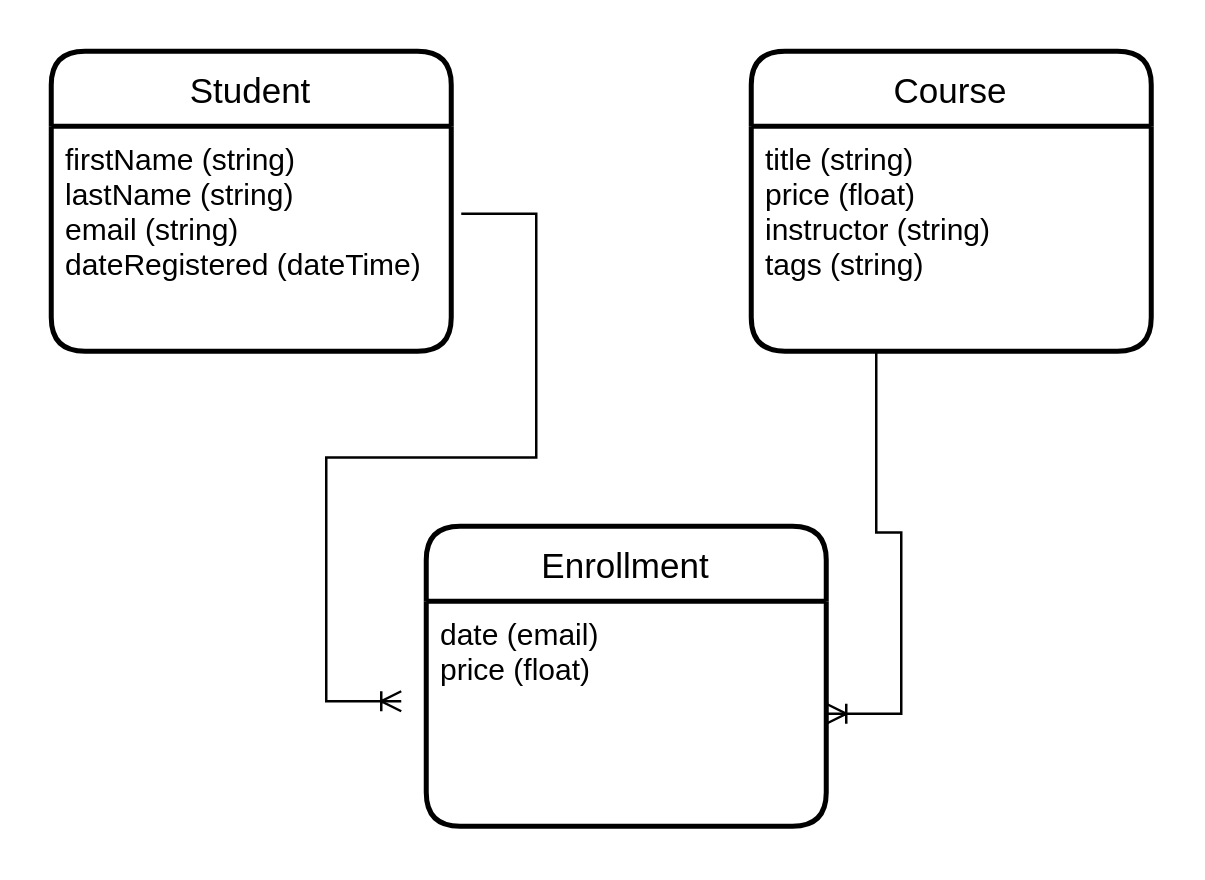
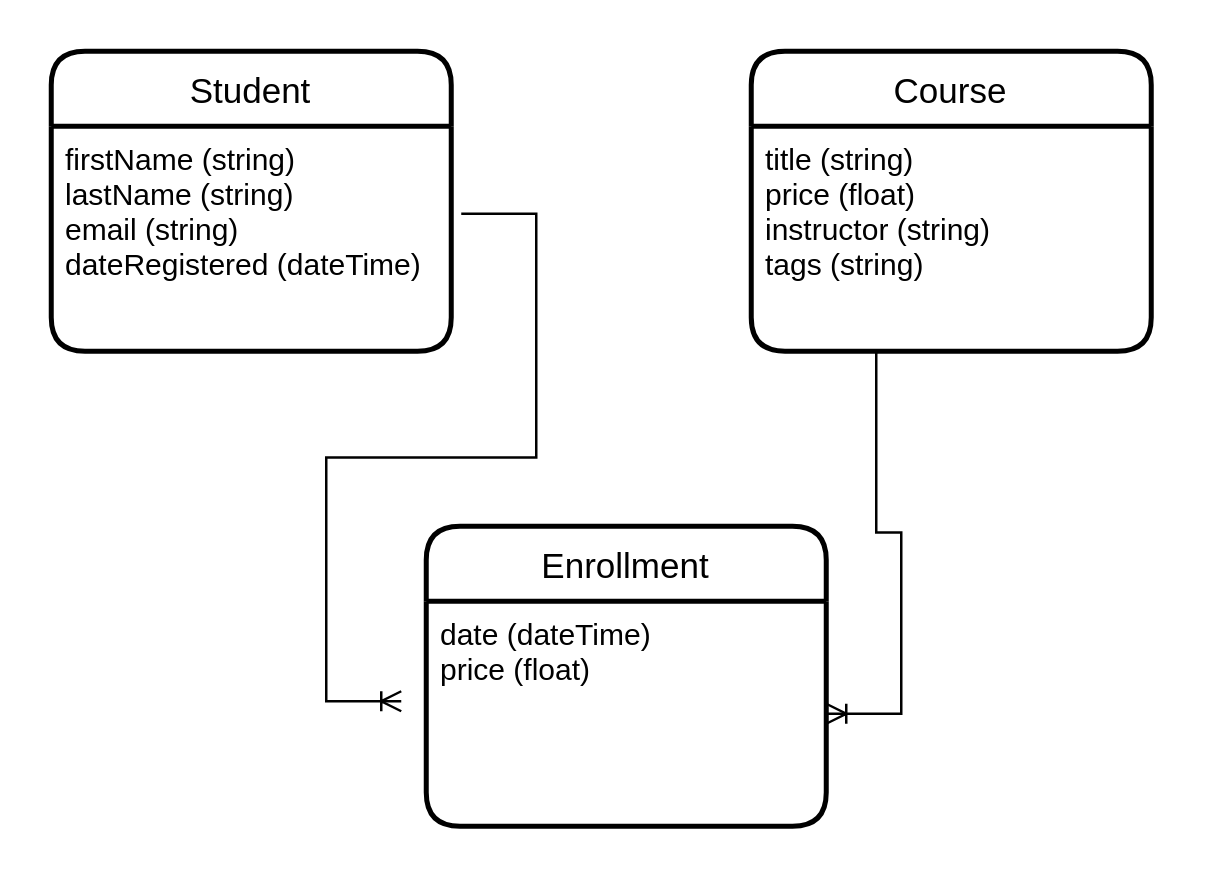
node "date (email) price (float)": label "date (email) price (float)" -> "date (dateTime) price (float)"
